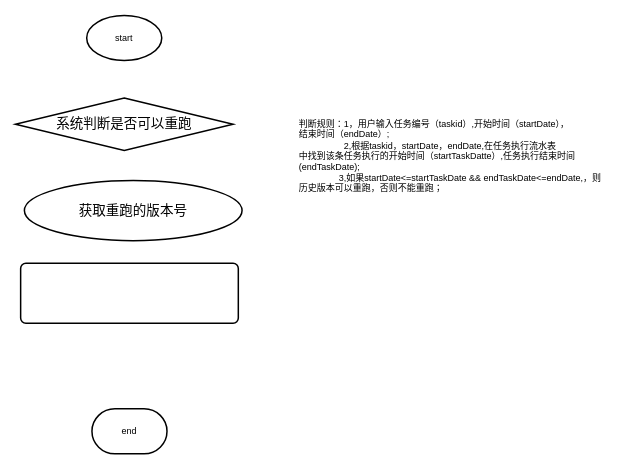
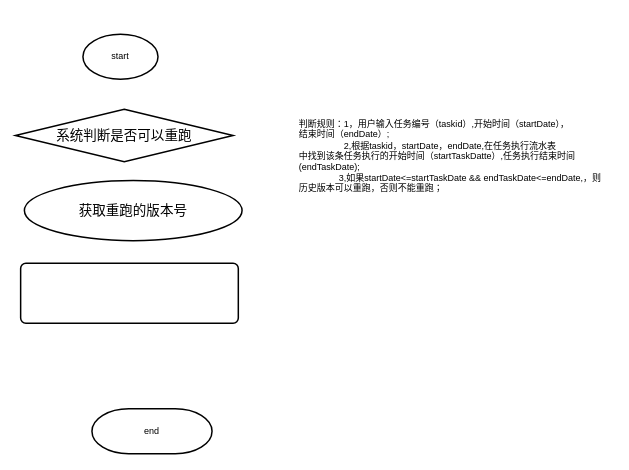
node "start": moved (124, 38) -> (120, 57)
node "系统判断是否可以重跑": moved (124, 124) -> (124, 135)
node "end": size 75x45 -> 120x45
